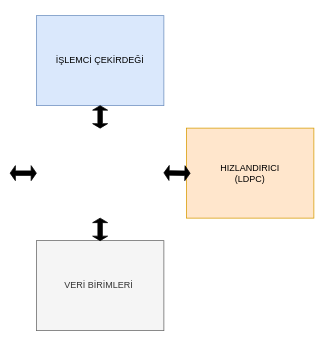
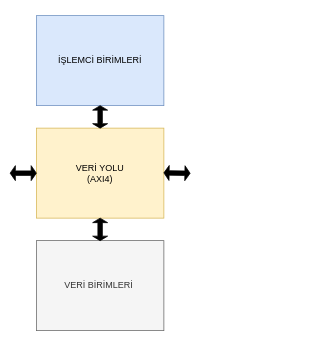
node "İŞLEMCİ ÇEKİRDEĞİ": label "İŞLEMCİ ÇEKİRDEĞİ" -> "İŞLEMCİ BİRİMLERİ"
node "VERİ YOLU (AXI4)": added
node "HIZLANDIRICI (LDPC)": removed
